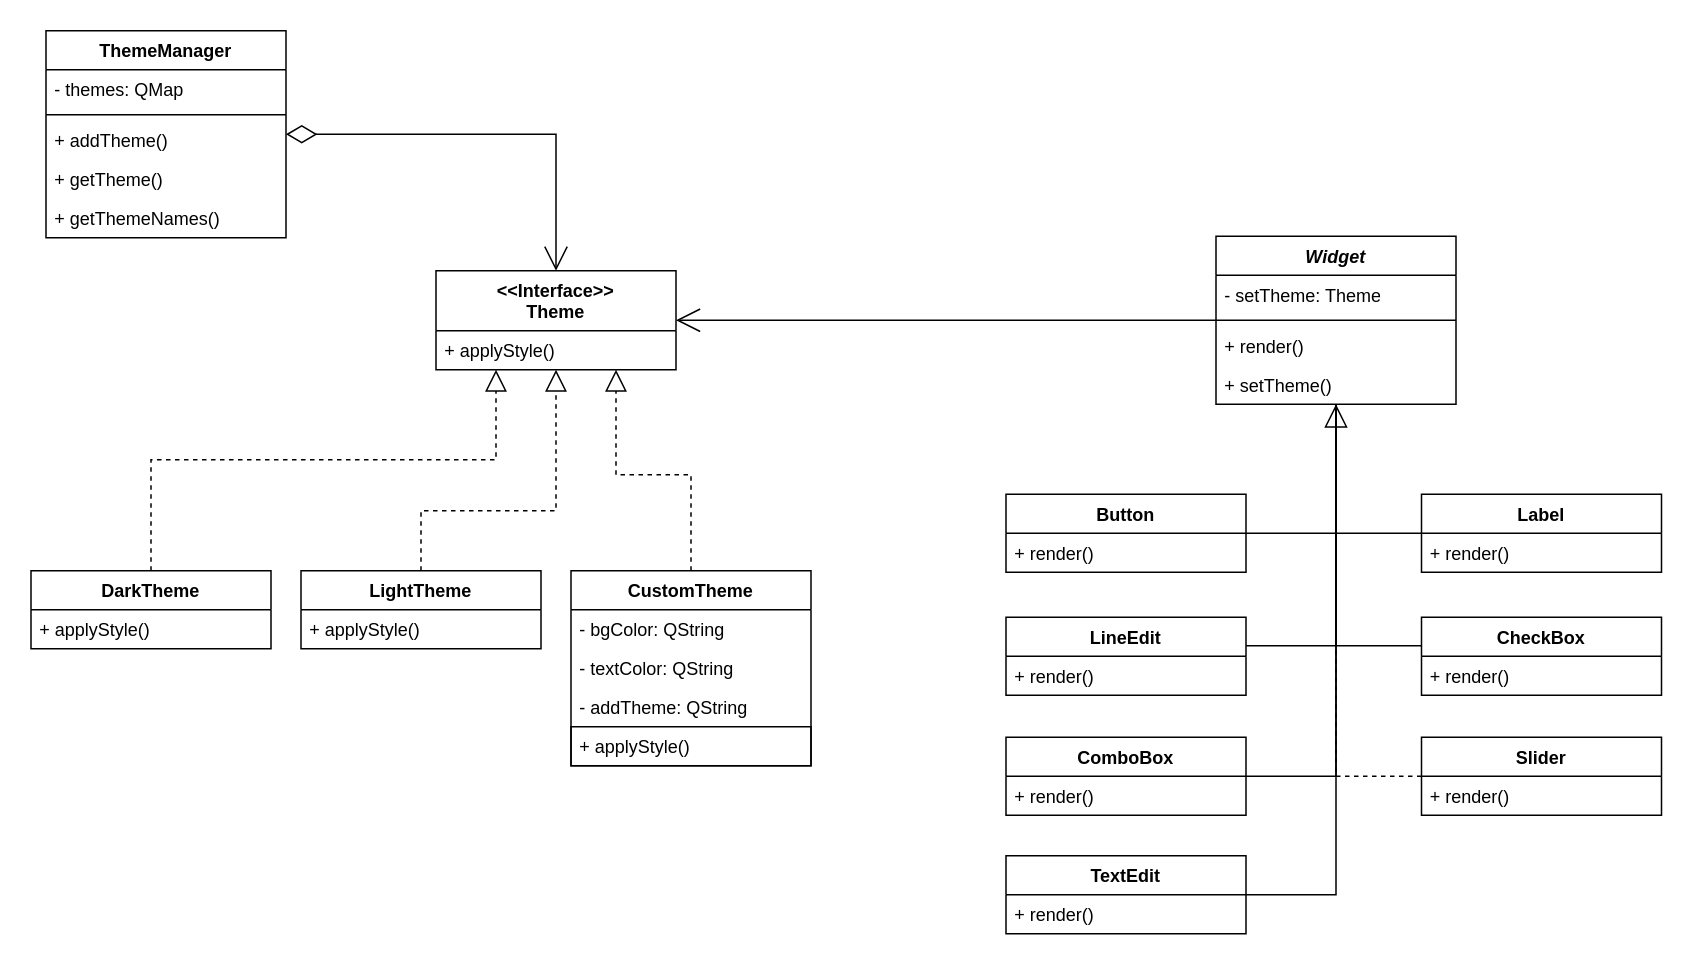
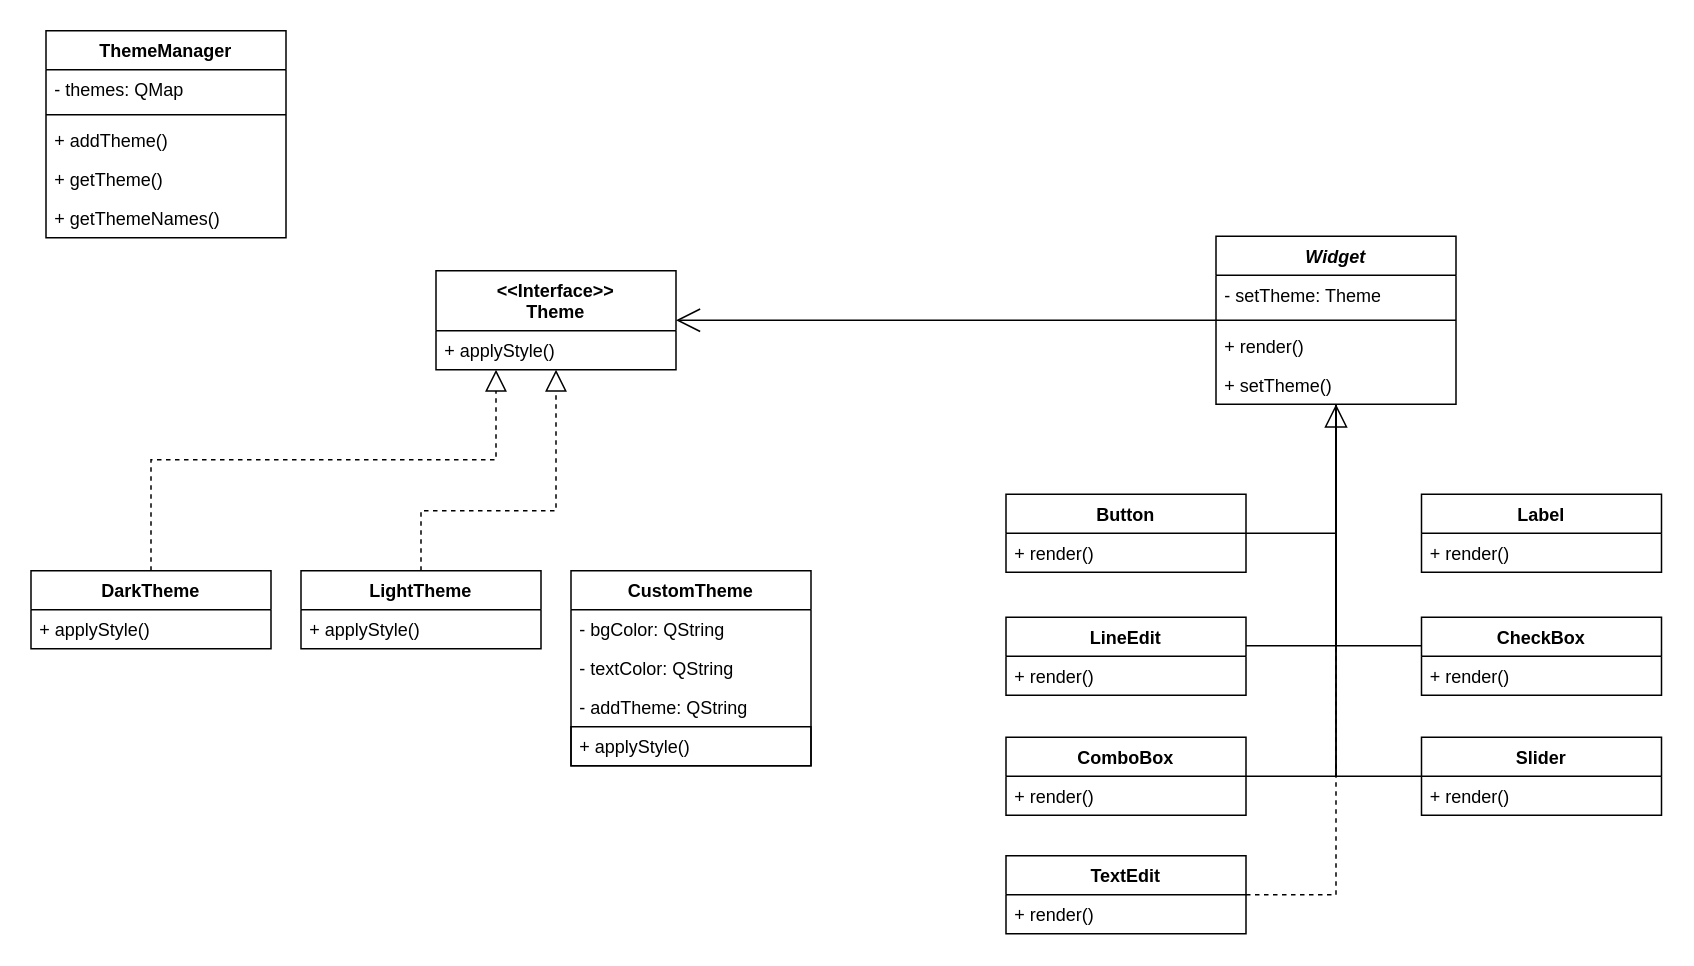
edge "ThemeManager" -- "<<Interface>> Theme": removed
edge "CustomTheme" -> "<<Interface>> Theme": removed
edge "Widget" -- "Label": removed
edge "Widget" -- "Slider": style dashed -> solid
edge "TextEdit" -> "Widget": style solid -> dashed
